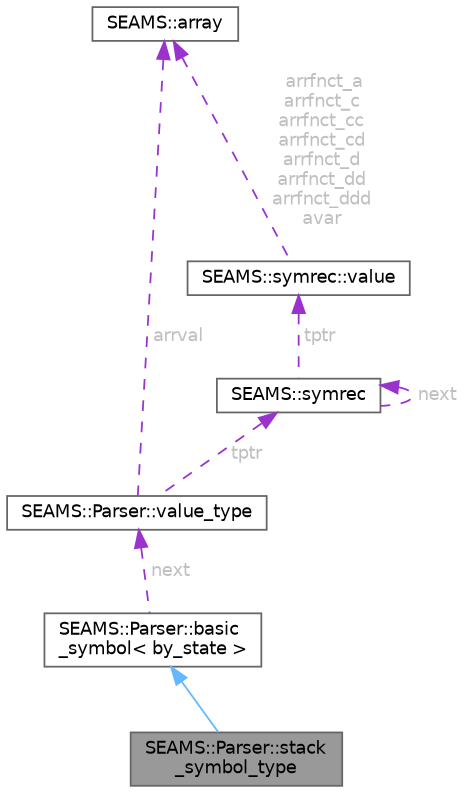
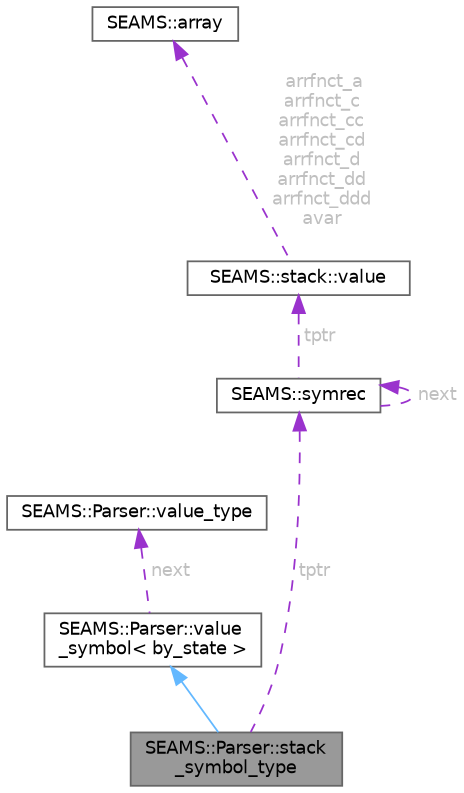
edge "SEAMS::Parser::value_type" -> "SEAMS::array": removed, label "arrval"
node "SEAMS::symrec::value": label "SEAMS::symrec::value" -> "SEAMS::stack::value"
edge "SEAMS::Parser::value_type" -> "SEAMS::symrec": now "SEAMS::Parser::stack _symbol_type" -> "SEAMS::symrec"
node "SEAMS::Parser::basic _symbol< by_state >": label "SEAMS::Parser::basic _symbol< by_state >" -> "SEAMS::Parser::value _symbol< by_state >"
